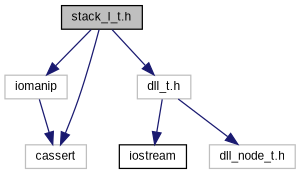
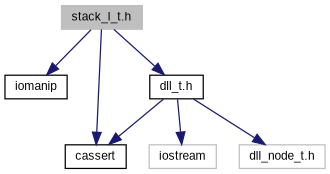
node "stack_l_t.h": color black -> grey75
node "iomanip": color grey75 -> black
node "dll_t.h": color grey75 -> black
edge "iomanip" -> "cassert": now "dll_t.h" -> "cassert"
node "cassert": color grey75 -> black
node "iostream": color black -> grey75
